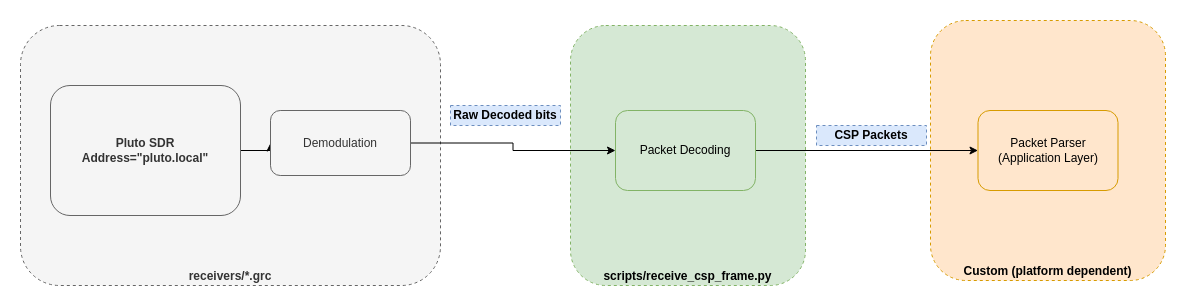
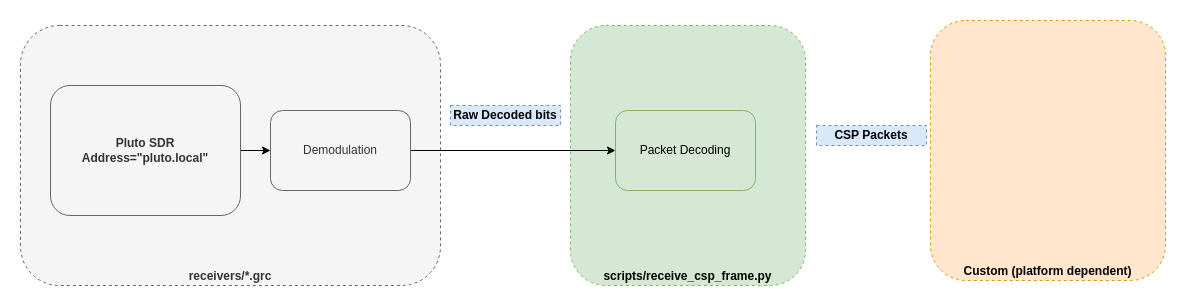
node "Demodulation": size 140x65 -> 140x80
edge "Packet Decoding" -> "Packet Parser (Application Layer)": removed
node "Packet Parser (Application Layer)": removed
